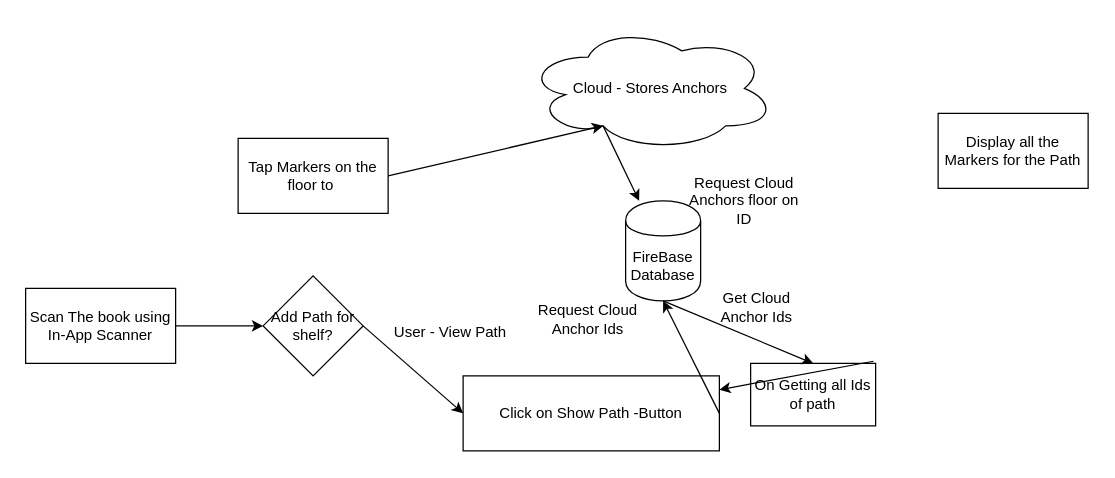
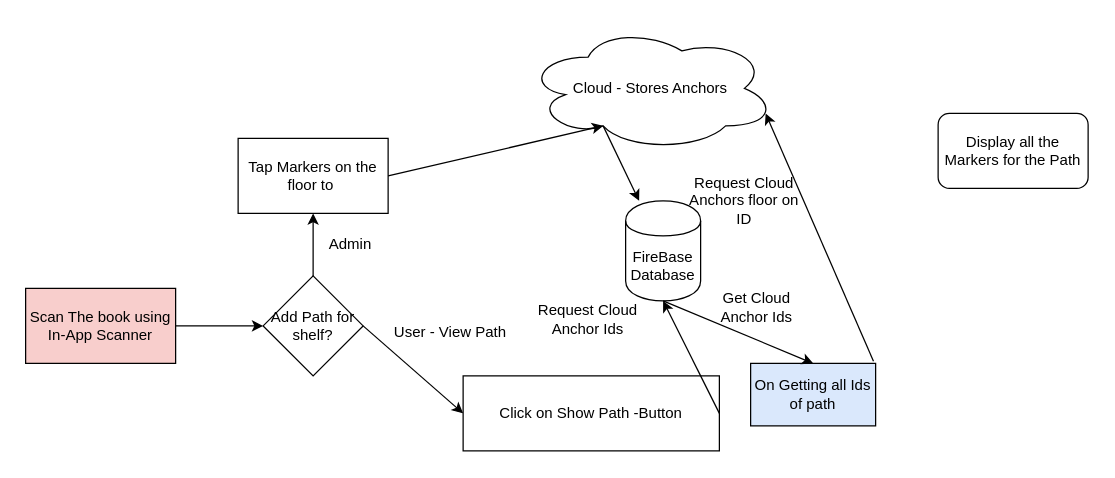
node "Display all the Markers for the Path": shape rectangle -> rounded rectangle
node "Admin": added
edge "Add Path for shelf?" -> "Tap Markers on the floor to": added
node "Scan The book using In-App Scanner": fillcolor #ffffff -> #f8cecc
edge "On Getting all Ids of path" -> "Click on Show Path -Button": now "On Getting all Ids of path" -> "Cloud - Stores Anchors"
node "On Getting all Ids of path": fillcolor #ffffff -> #dae8fc
